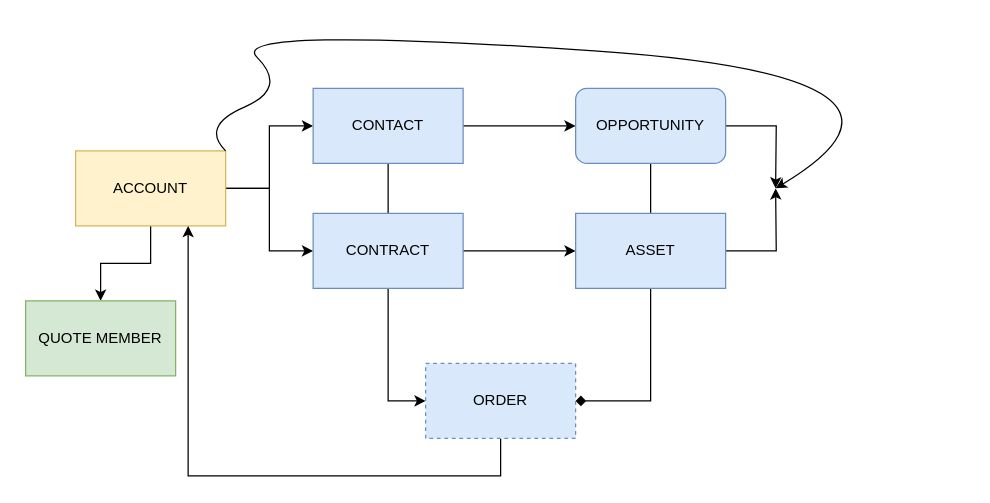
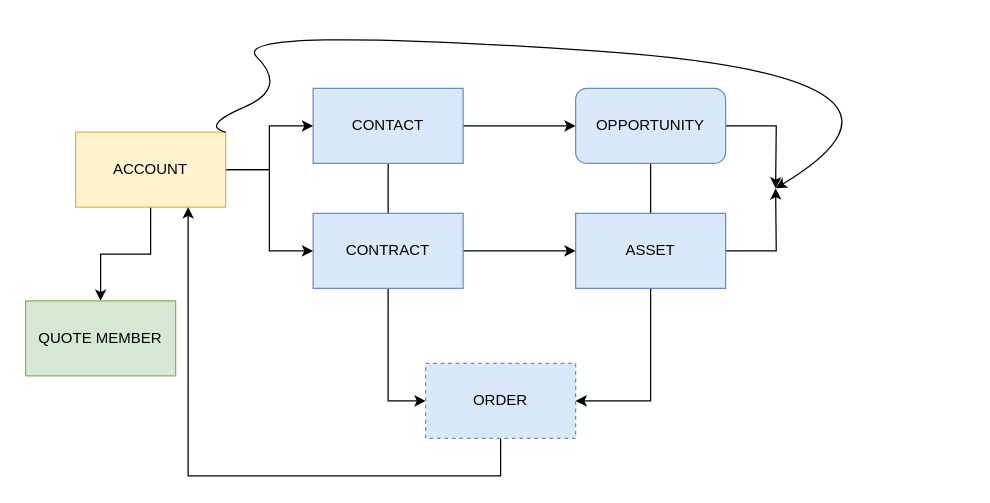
node "ACCOUNT": moved (151, 188) -> (151, 169)
edge "OPPORTUNITY" -> "ORDER": arrowhead diamond -> classic
